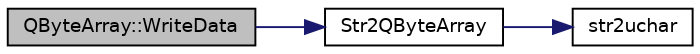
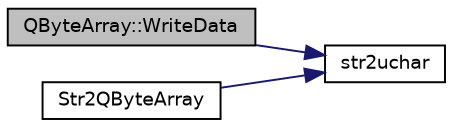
edge "QByteArray::WriteData" -> "Str2QByteArray": now "QByteArray::WriteData" -> "str2uchar"
